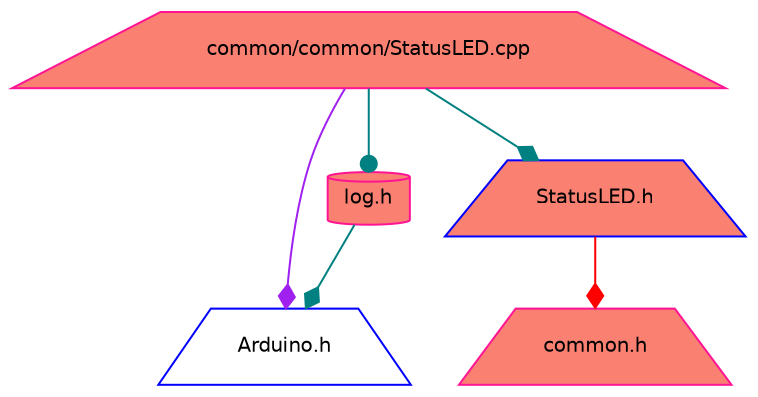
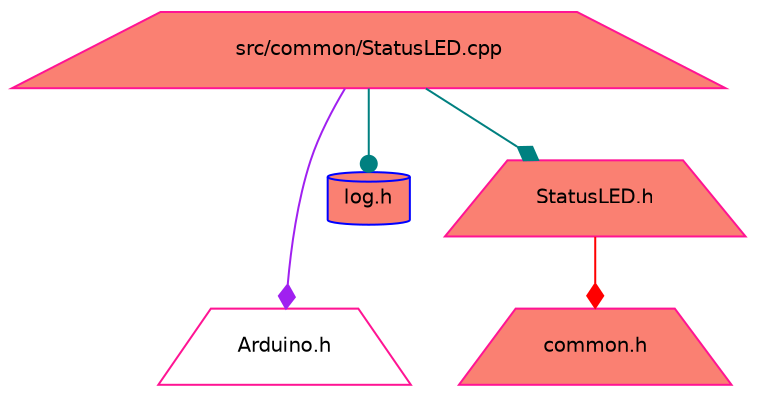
node "common/common/StatusLED.cpp": label "common/common/StatusLED.cpp" -> "src/common/StatusLED.cpp"
node "log.h": color deeppink -> blue
node "StatusLED.h": color blue -> deeppink
edge "log.h" -> "Arduino.h": removed
node "Arduino.h": color blue -> deeppink
